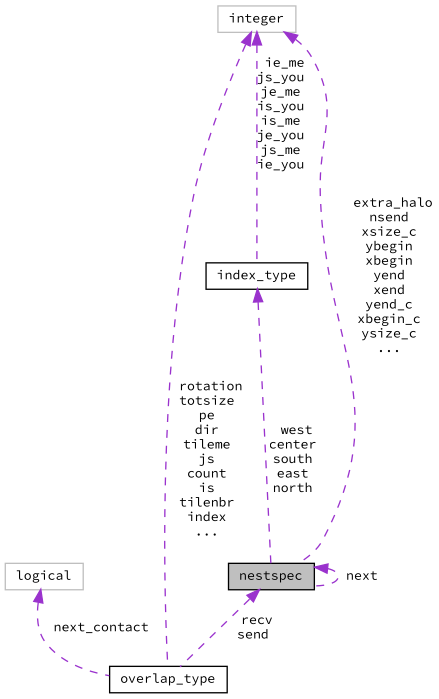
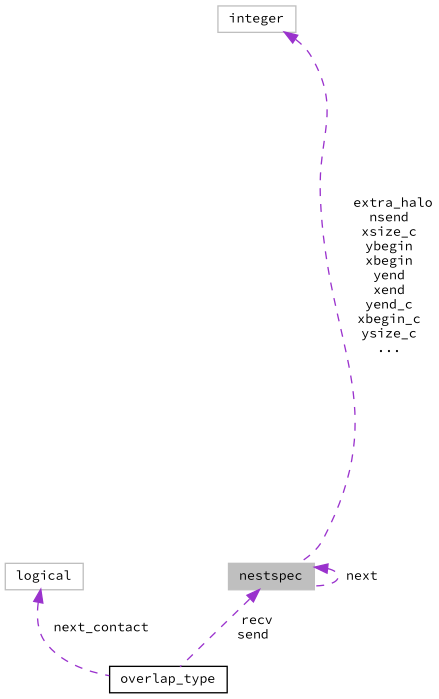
node "index_type": removed
edge "overlap_type" -> "integer": removed, label "rotation totsize pe dir tileme js count is tilenbr index ..."
node "nestspec": color black -> grey75
